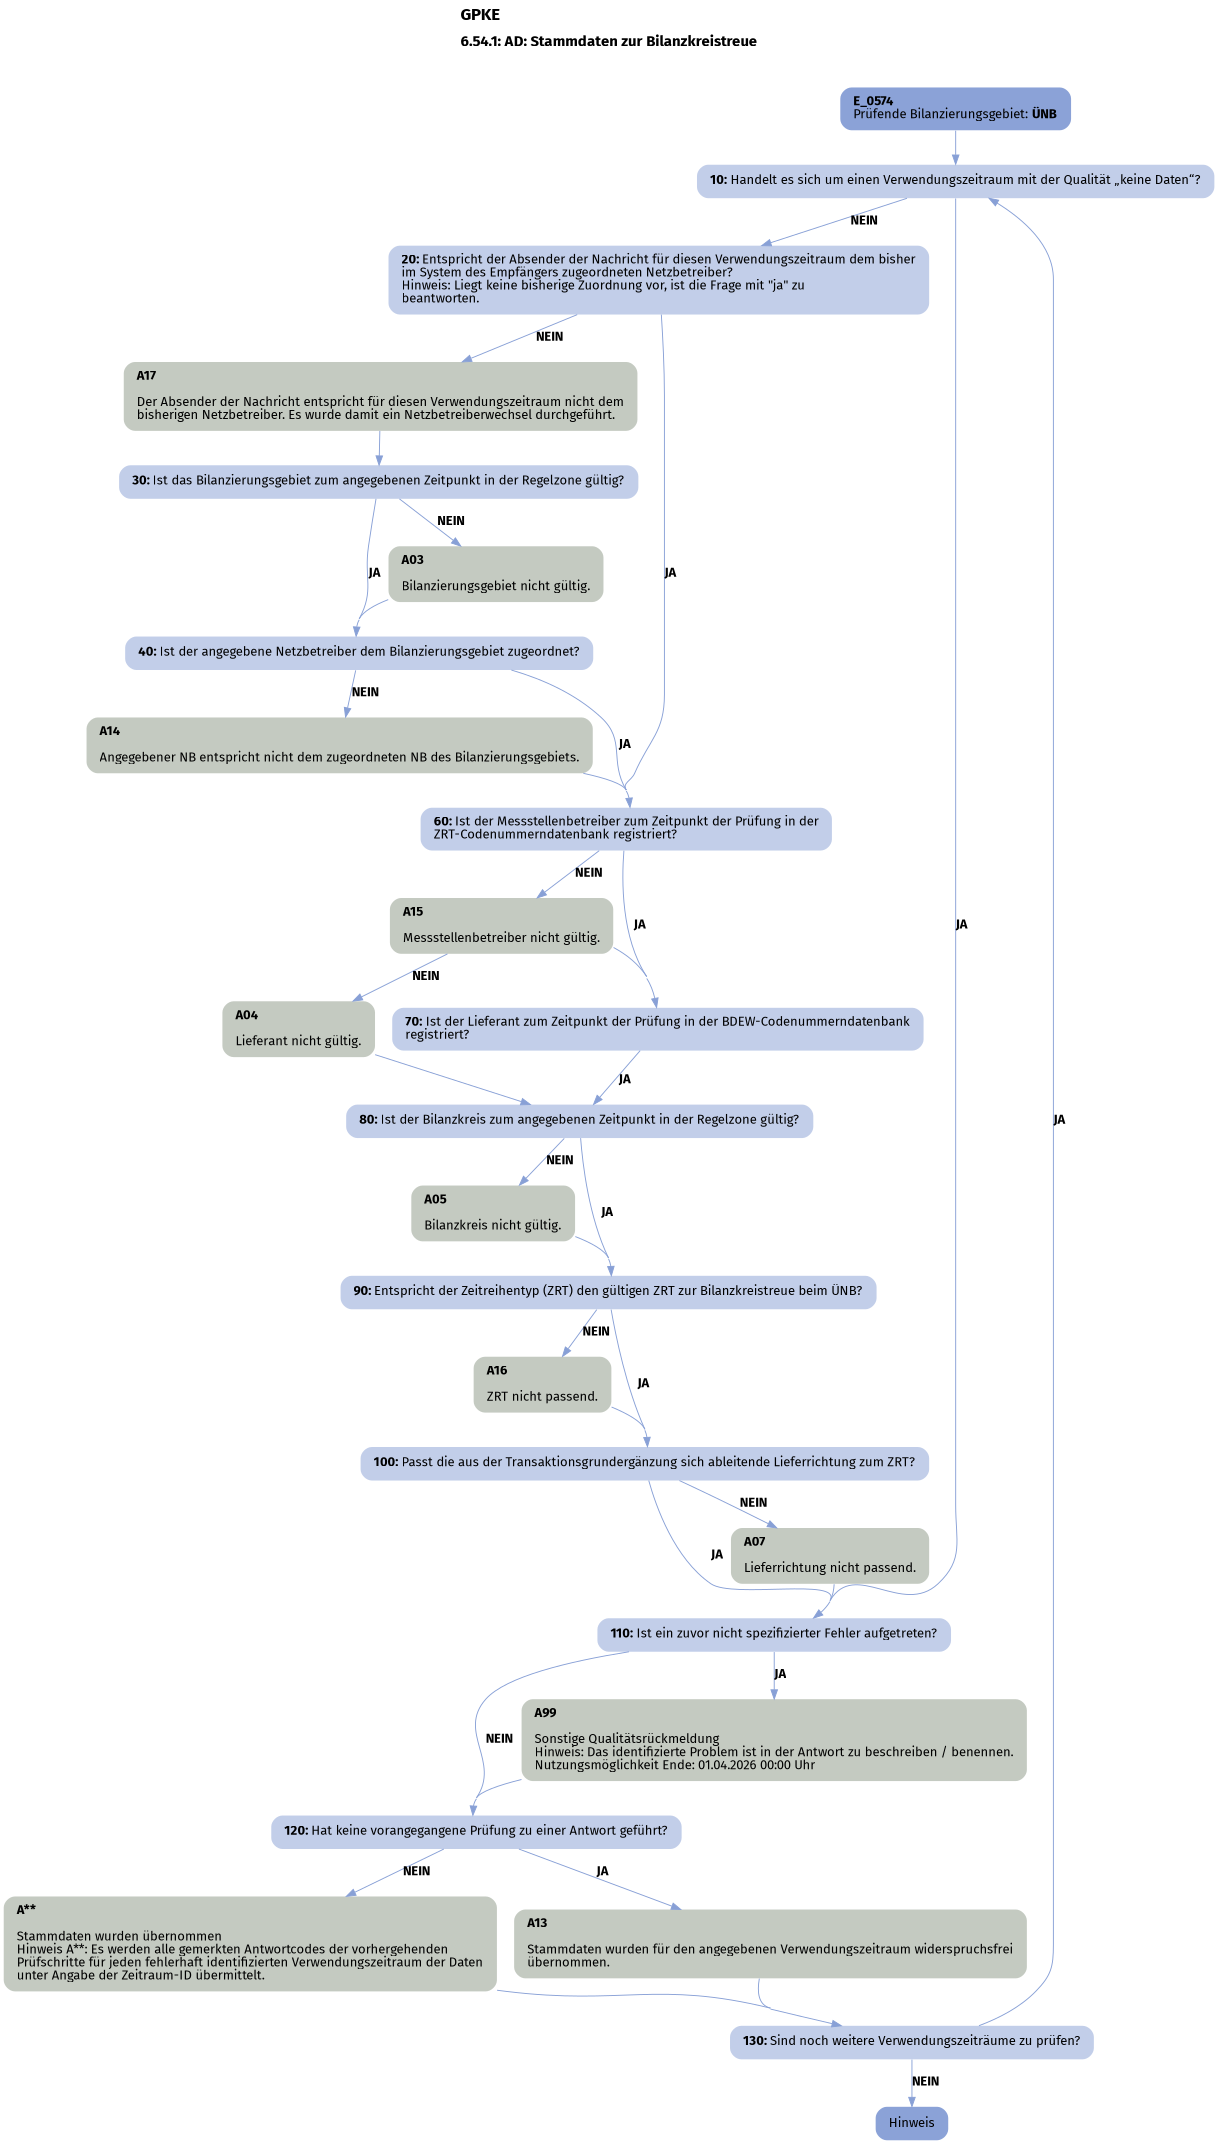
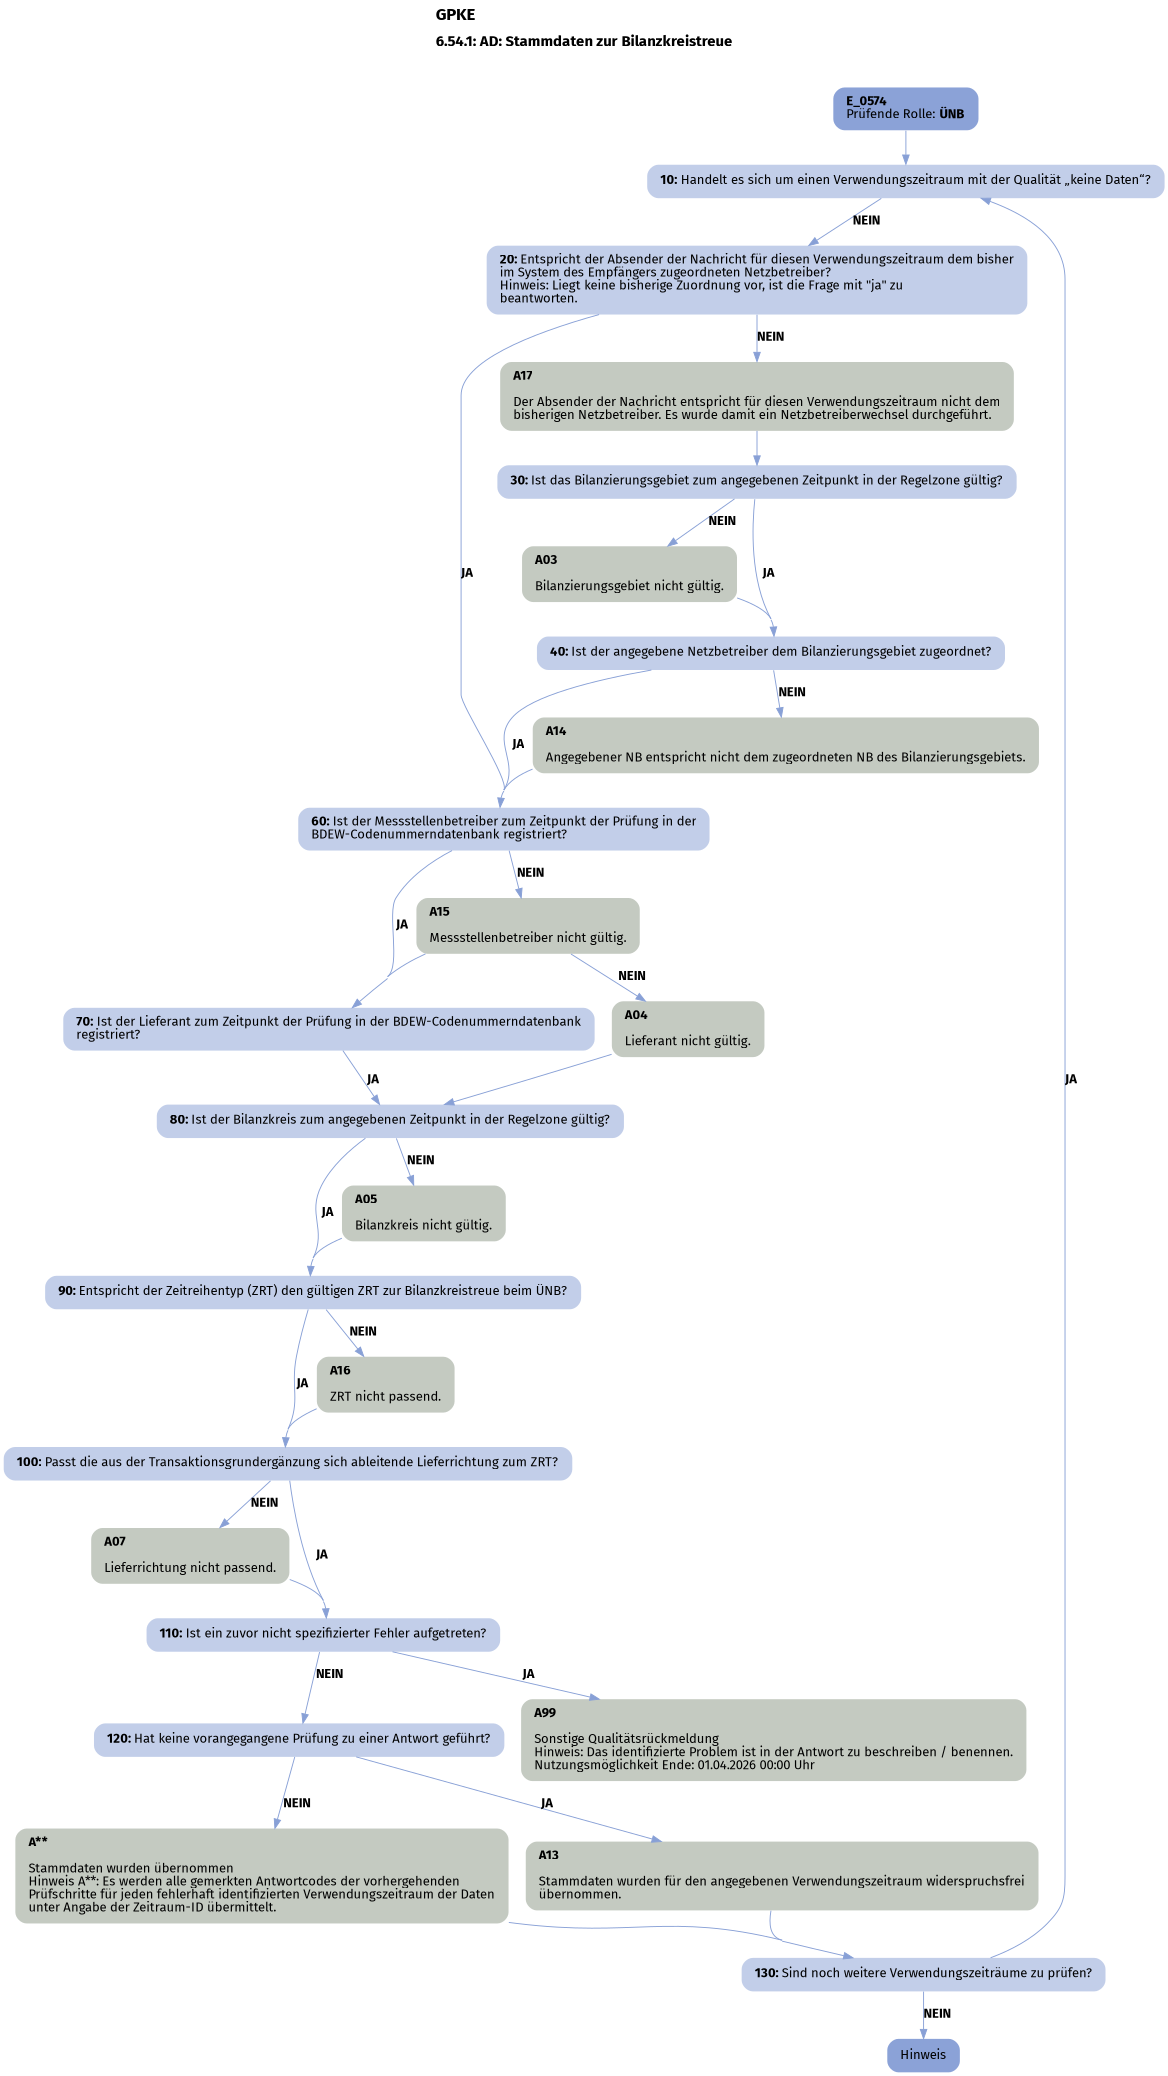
node "E_0574": text "Prüfende Bilanzierungsgebiet:" -> "Prüfende Rolle:"
node "60:": text "ZRT-Codenummerndatenbank registriert?" -> "BDEW-Codenummerndatenbank registriert?"
edge "10:" -> "110:": removed, label "JA"
edge "A99" -> "120:": removed
